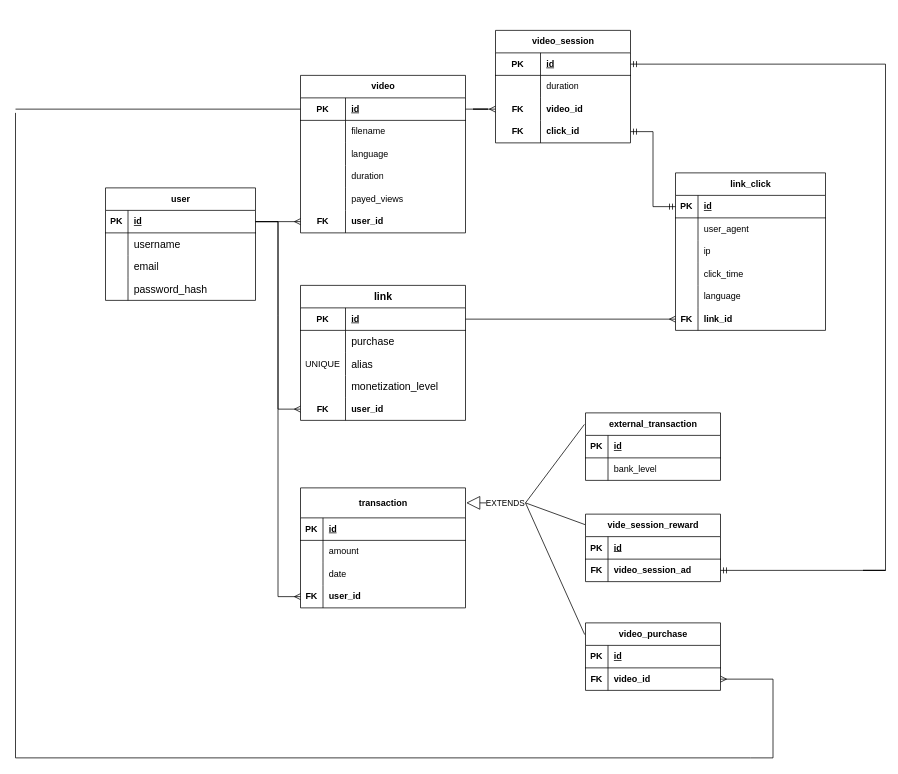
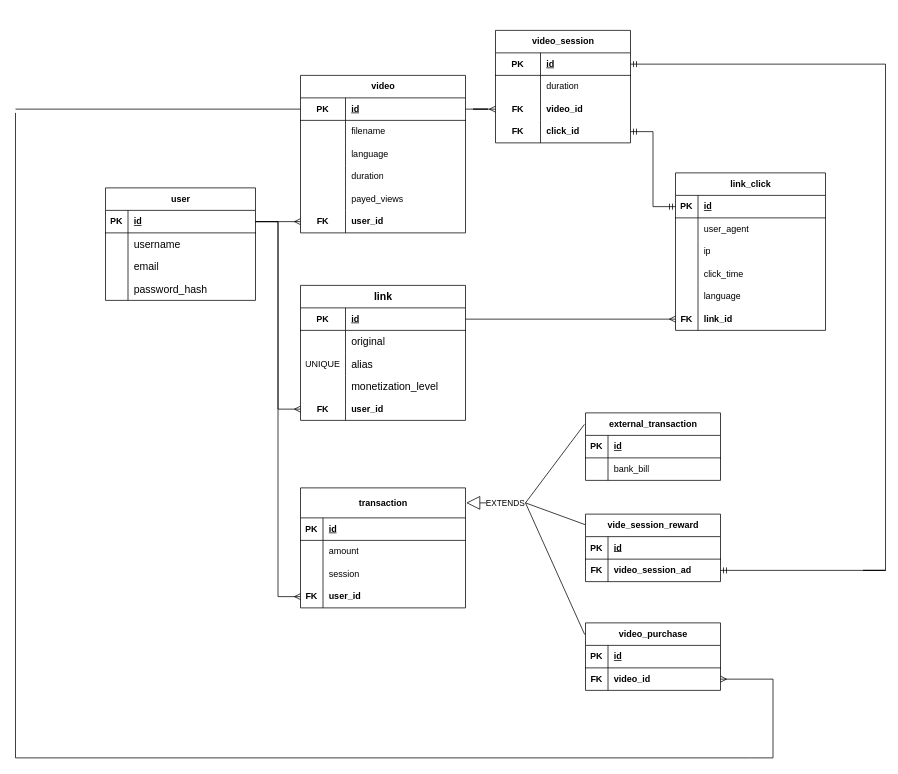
node "purchase": label "purchase" -> "original"
node "bank_level": label "bank_level" -> "bank_bill"
node "date": label "date" -> "session"
